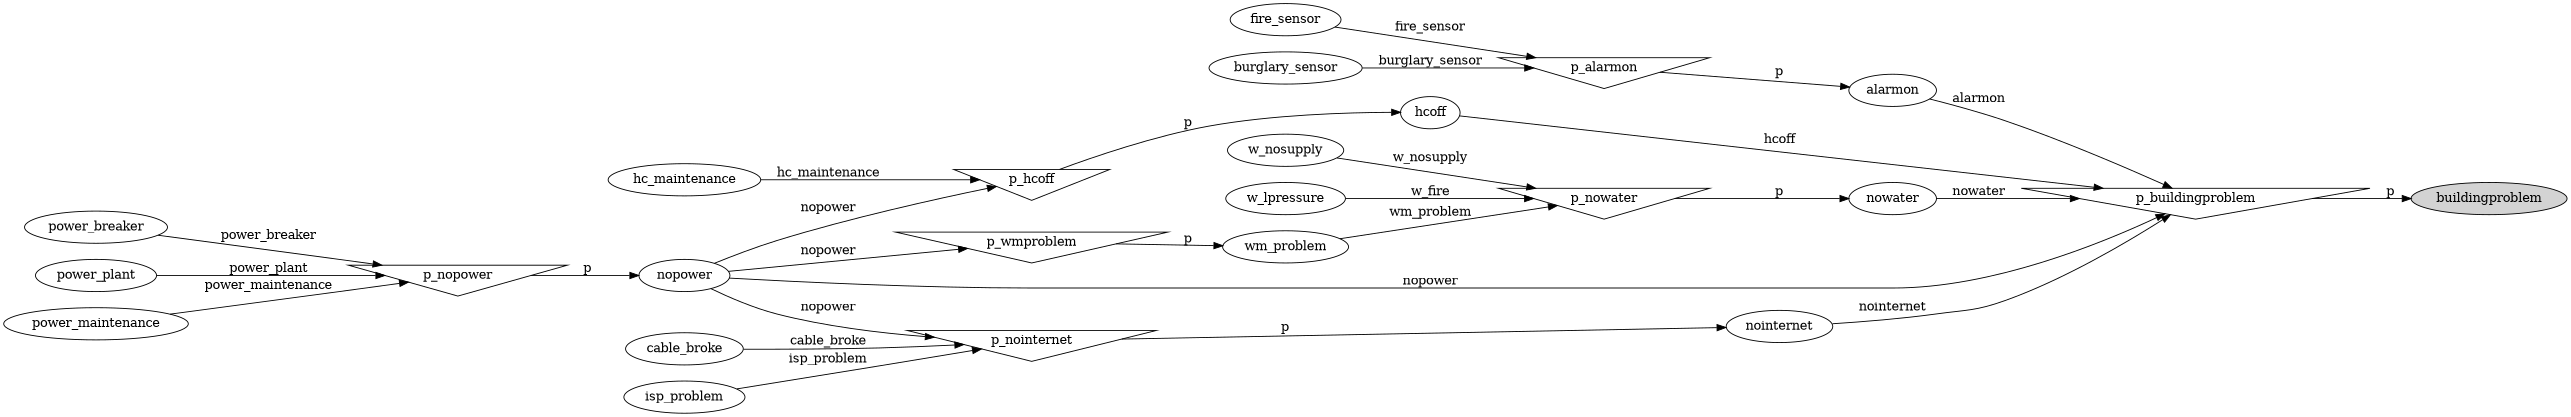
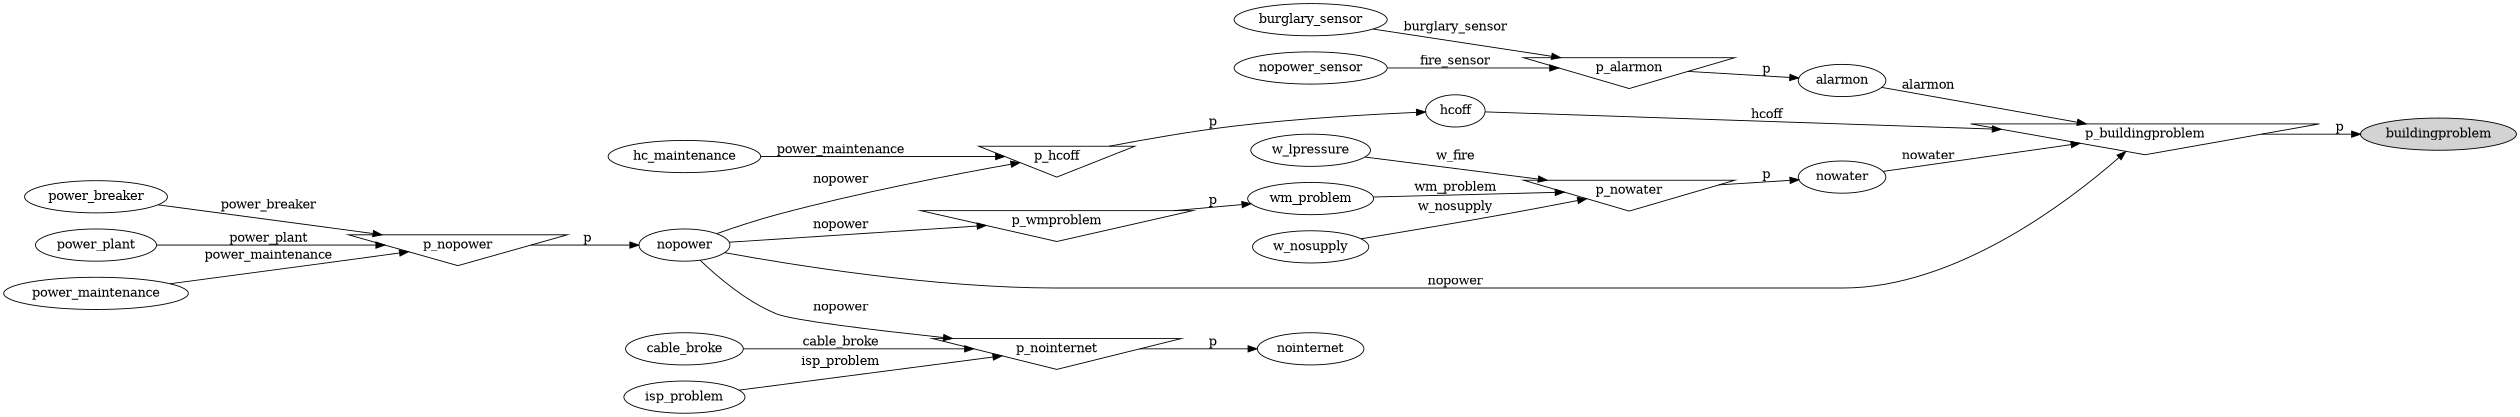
node "fire_sensor": label "fire_sensor" -> "nopower_sensor"
edge "hc_maintenance" -> "p_hcoff": label "hc_maintenance" -> "power_maintenance"
edge "nointernet" -> "p_buildingproblem": removed, label "nointernet"
